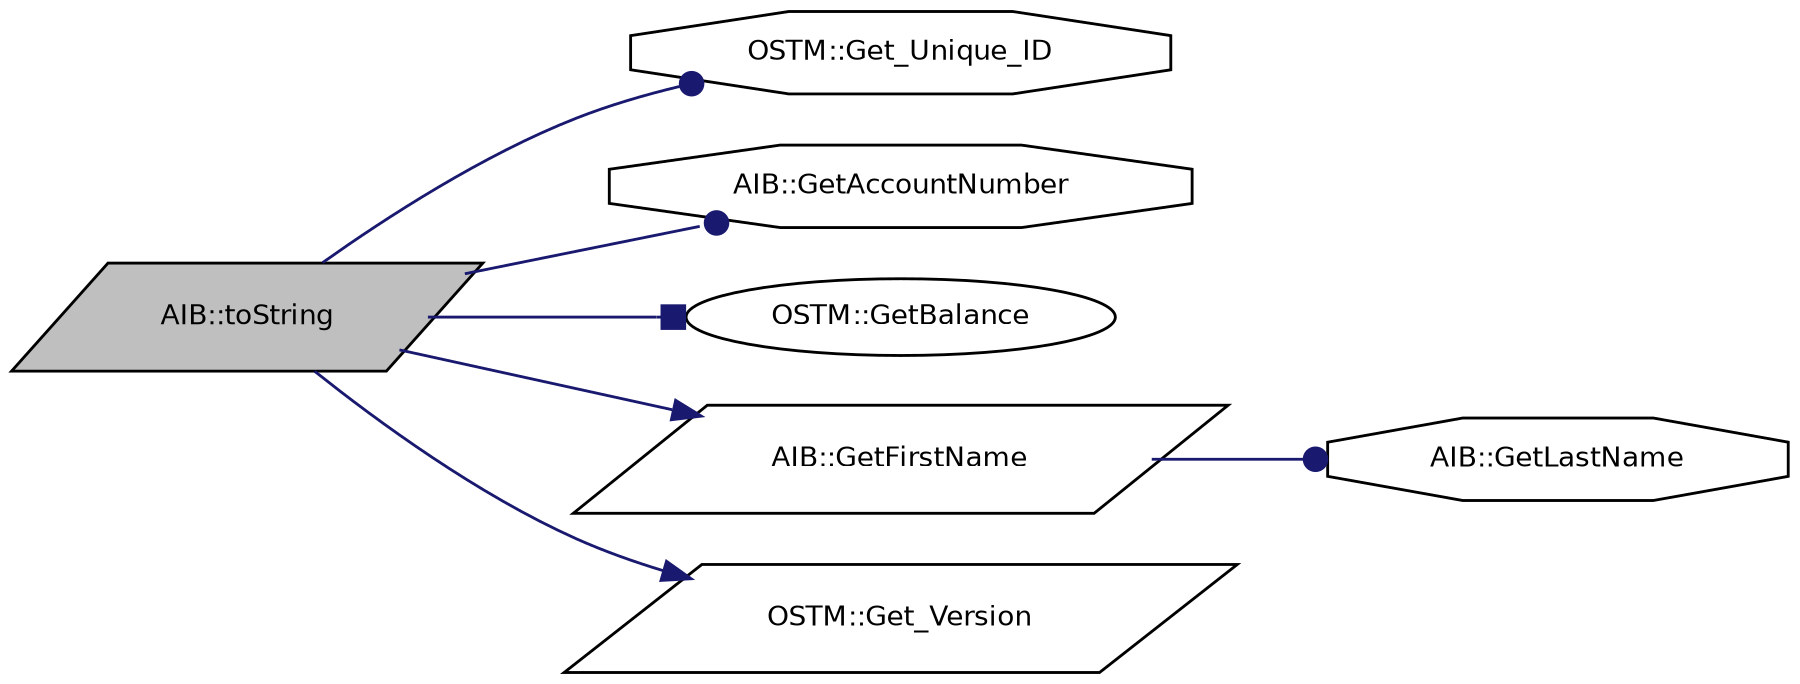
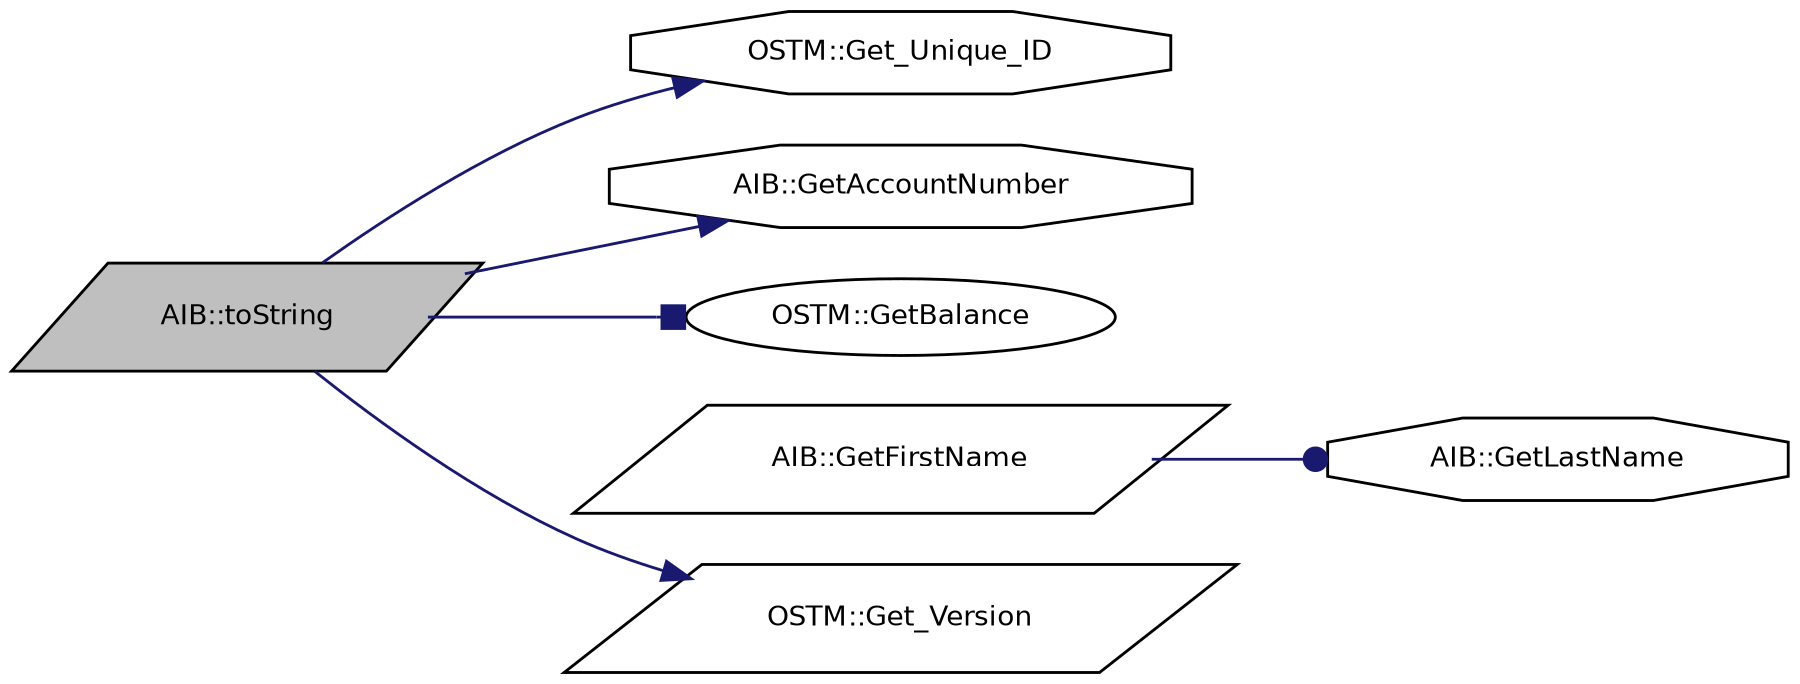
edge "AIB::toString" -> "OSTM::Get_Unique_ID": arrowhead dot -> normal
edge "AIB::toString" -> "AIB::GetAccountNumber": arrowhead dot -> normal
edge "AIB::toString" -> "AIB::GetFirstName": removed
